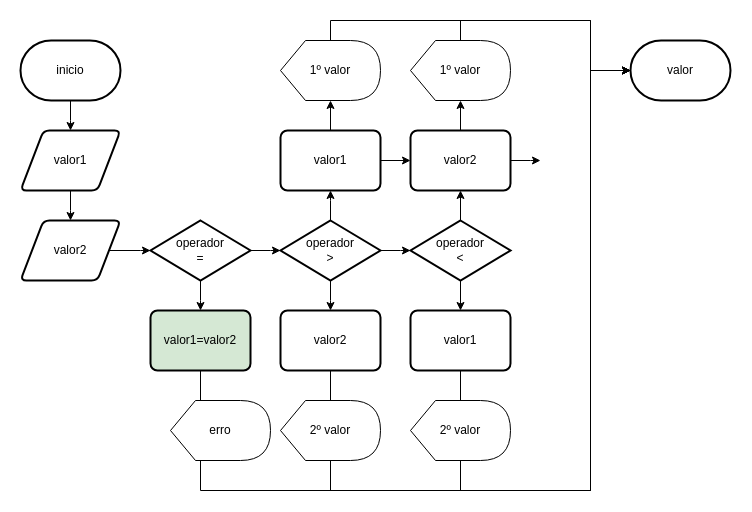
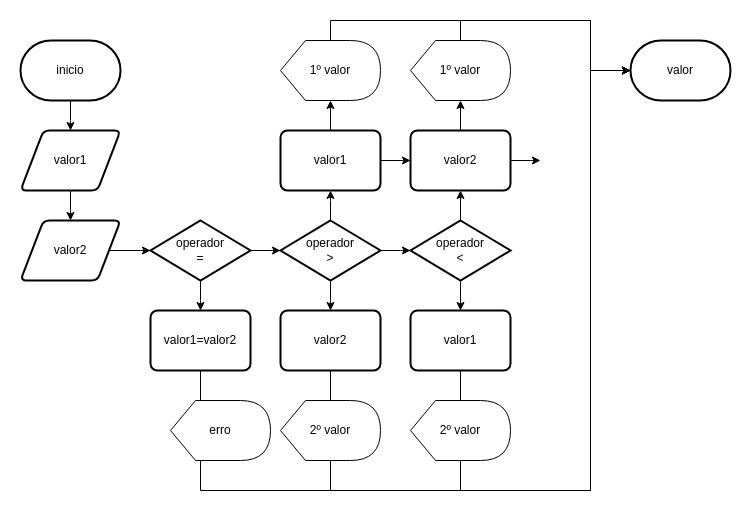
node "valor1=valor2": fillcolor #d5e8d4 -> #ffffff
